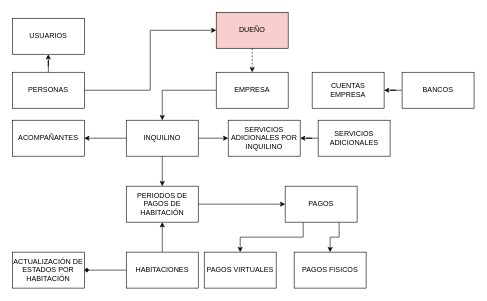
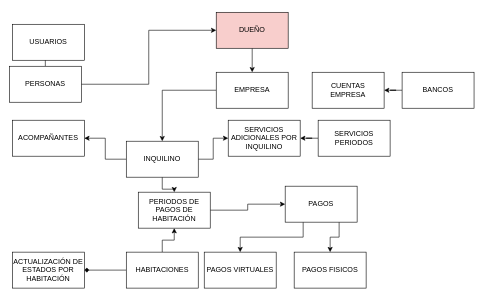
node "USUARIOS": moved (48, 36) -> (48, 42)
edge "DUEÑO" -> "EMPRESA": style dashed -> solid
node "PERSONAS": moved (48, 90) -> (45, 84)
node "INQUILINO": moved (162, 138) -> (162, 159)
node "SERVICIOS ADICIONALES": label "SERVICIOS ADICIONALES" -> "SERVICIOS PERIODOS"
node "PERIODOS DE PAGOS DE HABITACIÓN": moved (162, 204) -> (174, 210)
